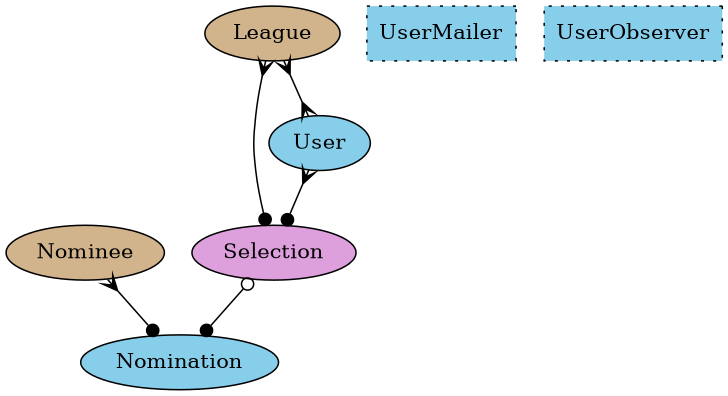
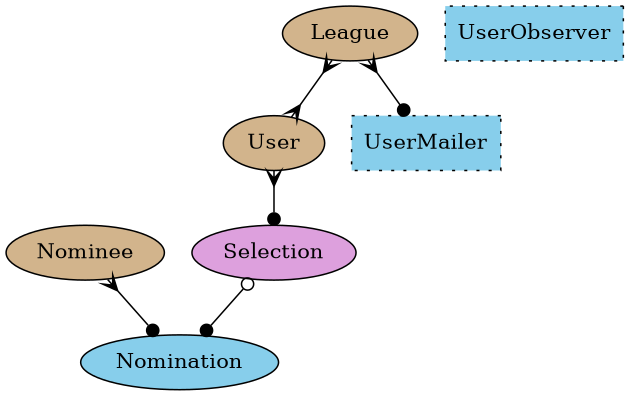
node "User": fillcolor skyblue -> tan
edge "League" -- "Selection": now "League" -- "UserMailer"
